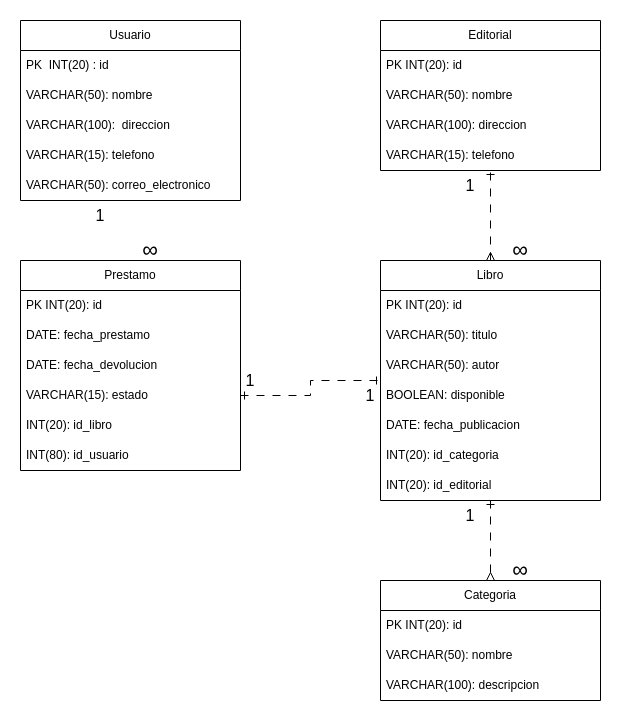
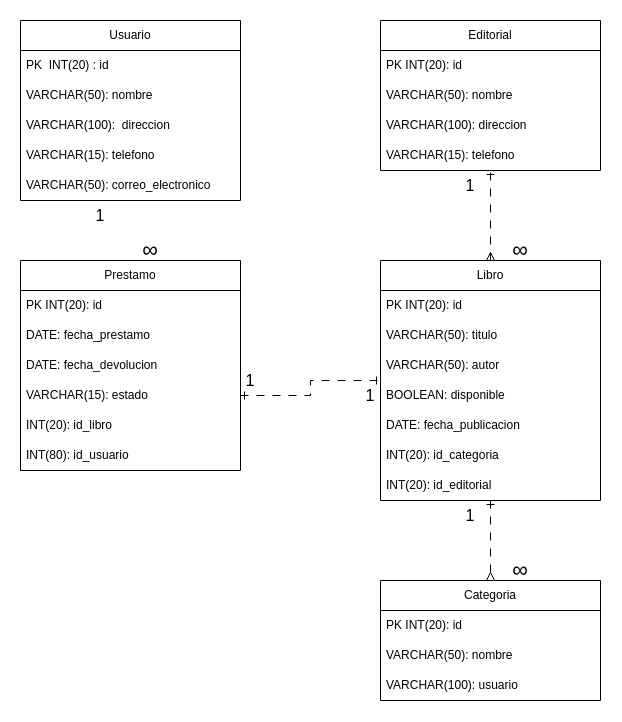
node "VARCHAR(100): descripcion": label "VARCHAR(100): descripcion" -> "VARCHAR(100): usuario"
